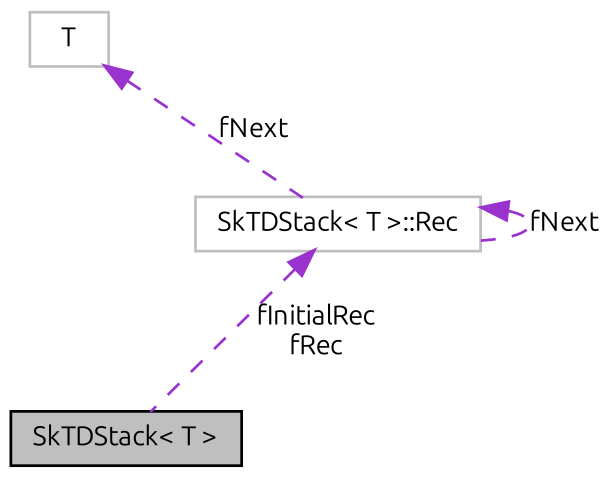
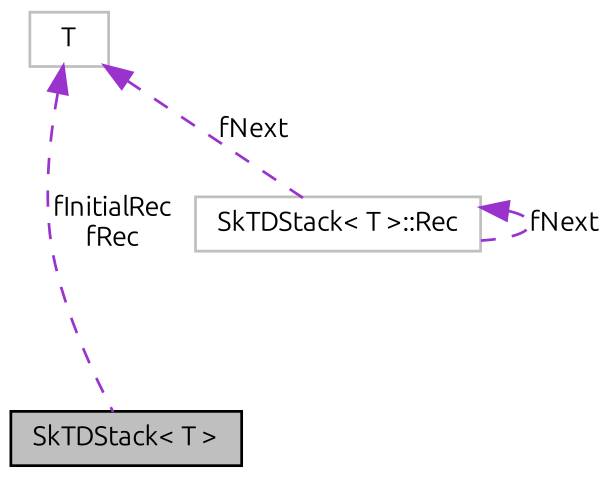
edge "SkTDStack< T >" -> "SkTDStack< T >::Rec": now "SkTDStack< T >" -> "T"
